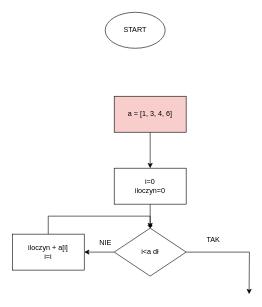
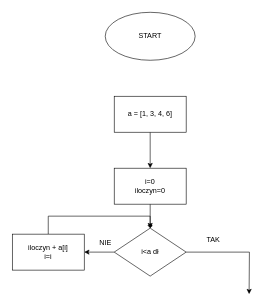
node "START": size 60x36 -> 90x48
node "a = [1, 3, 4, 6]": fillcolor #f8cecc -> #ffffff
